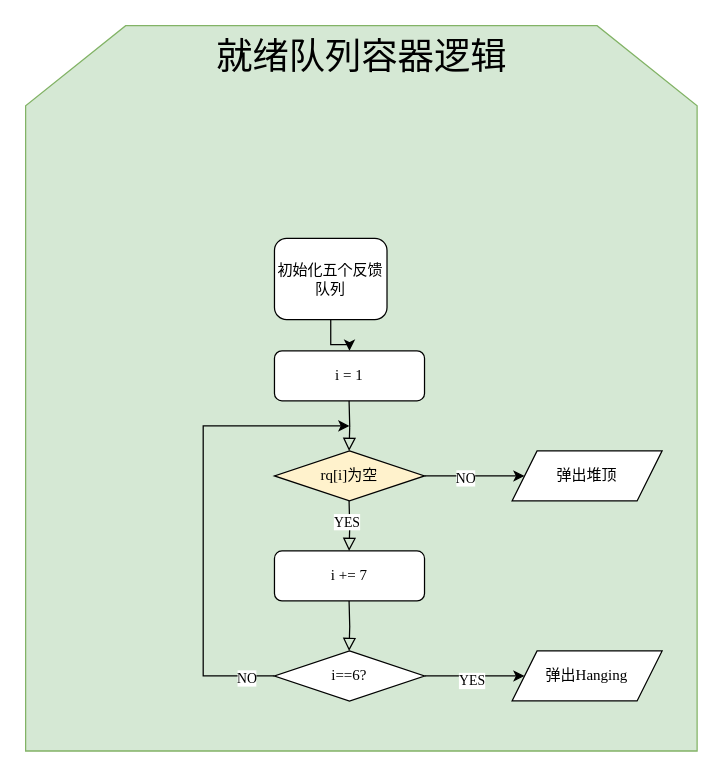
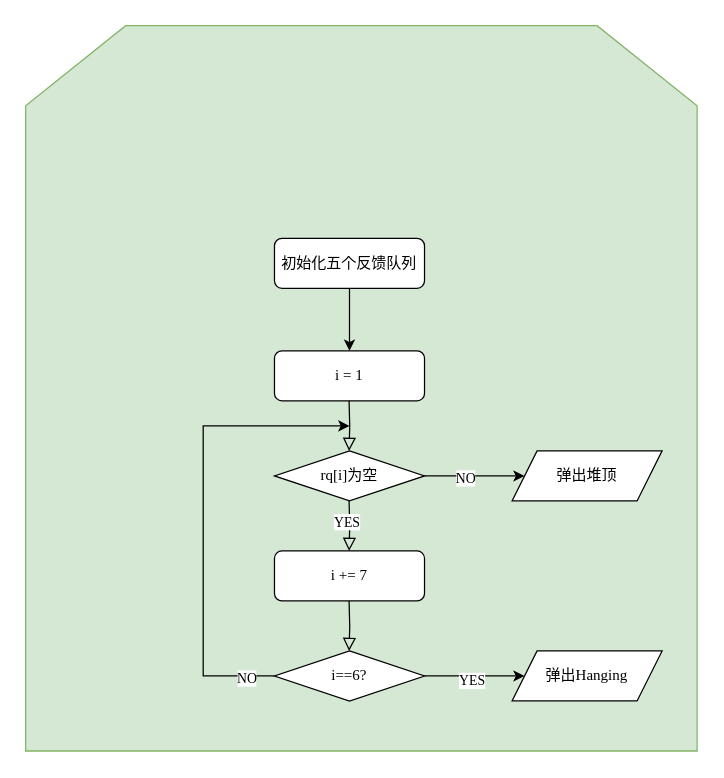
node "就绪队列容器逻辑": removed
node "初始化五个反馈队列": size 113x81 -> 150x50
node "rq[i]为空": fillcolor #fff2cc -> #ffffff
